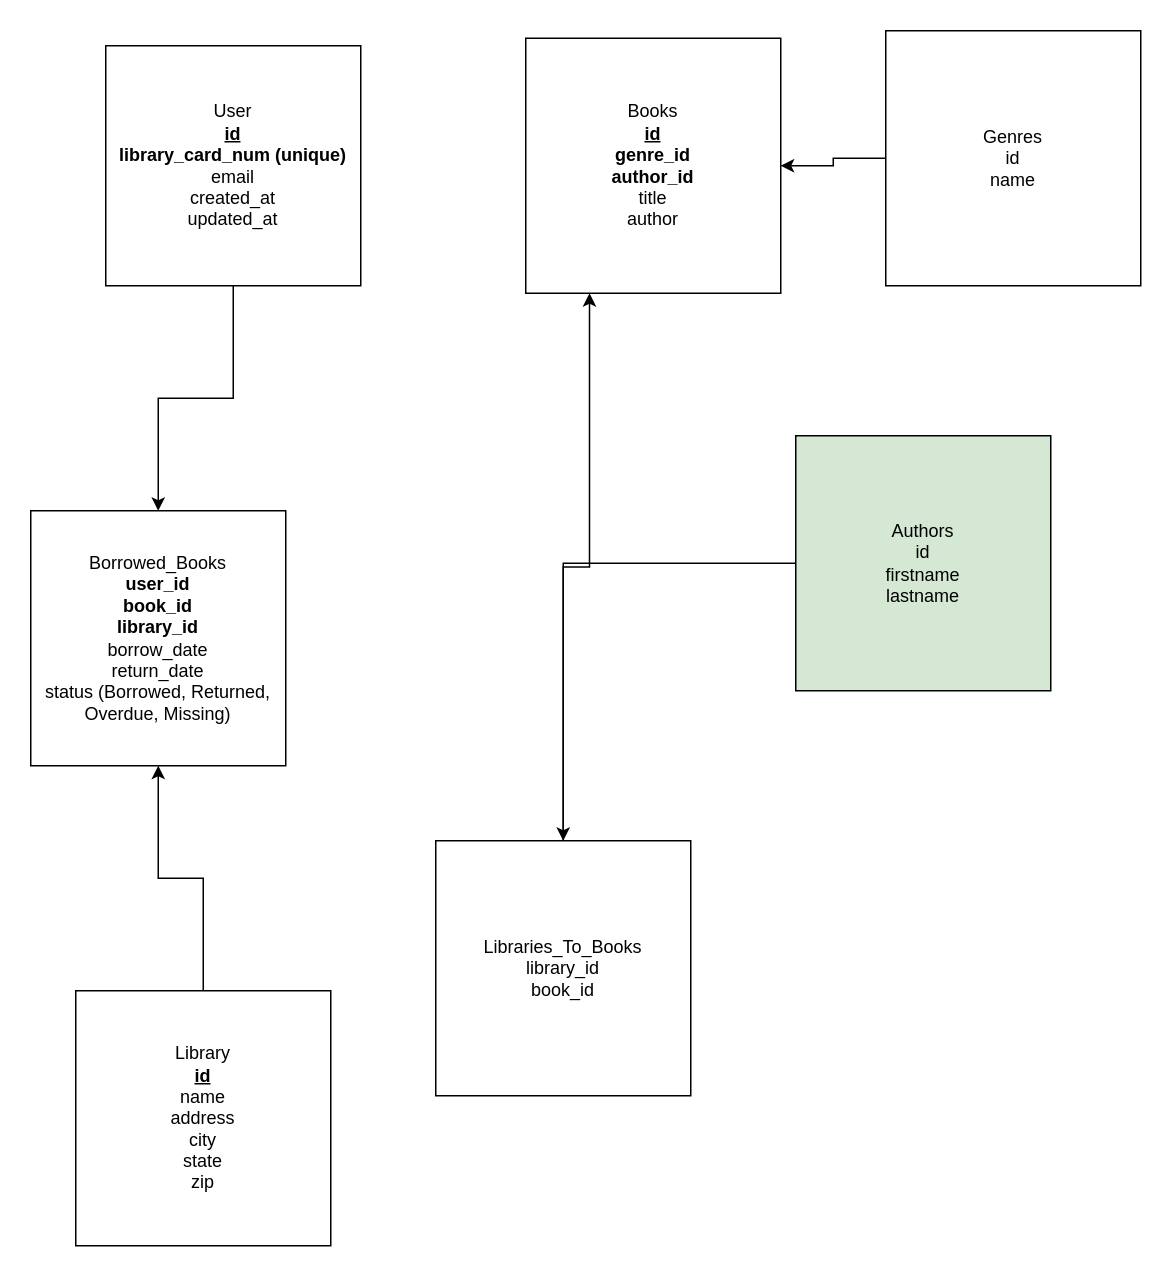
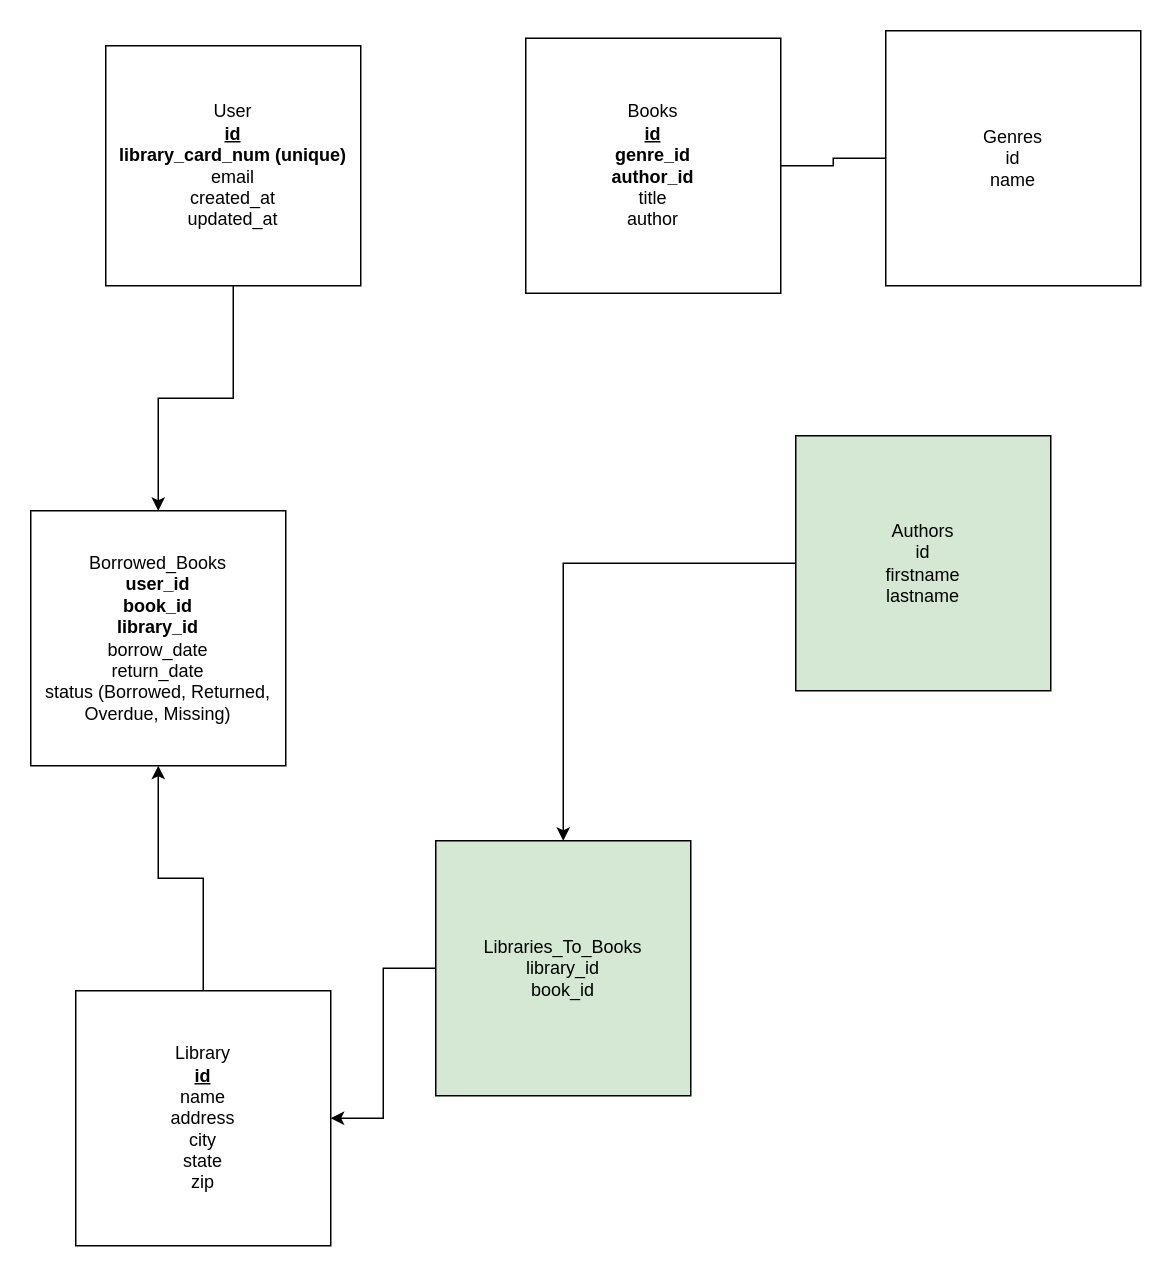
edge "Genres id name" -> "Books id genre_id author_id title author": arrowhead classic -> none
edge "Libraries_To_Books library_id book_id" -> "Books id genre_id author_id title author": now "Libraries_To_Books library_id book_id" -> "Library id name address city state zip"
node "Libraries_To_Books library_id book_id": fillcolor #ffffff -> #d5e8d4
